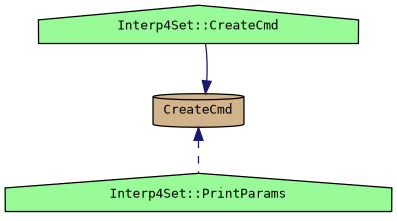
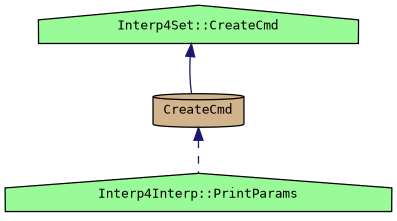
edge "Interp4Set::CreateCmd" -> "CreateCmd": reversed
node "Interp4Set::PrintParams": label "Interp4Set::PrintParams" -> "Interp4Interp::PrintParams"
